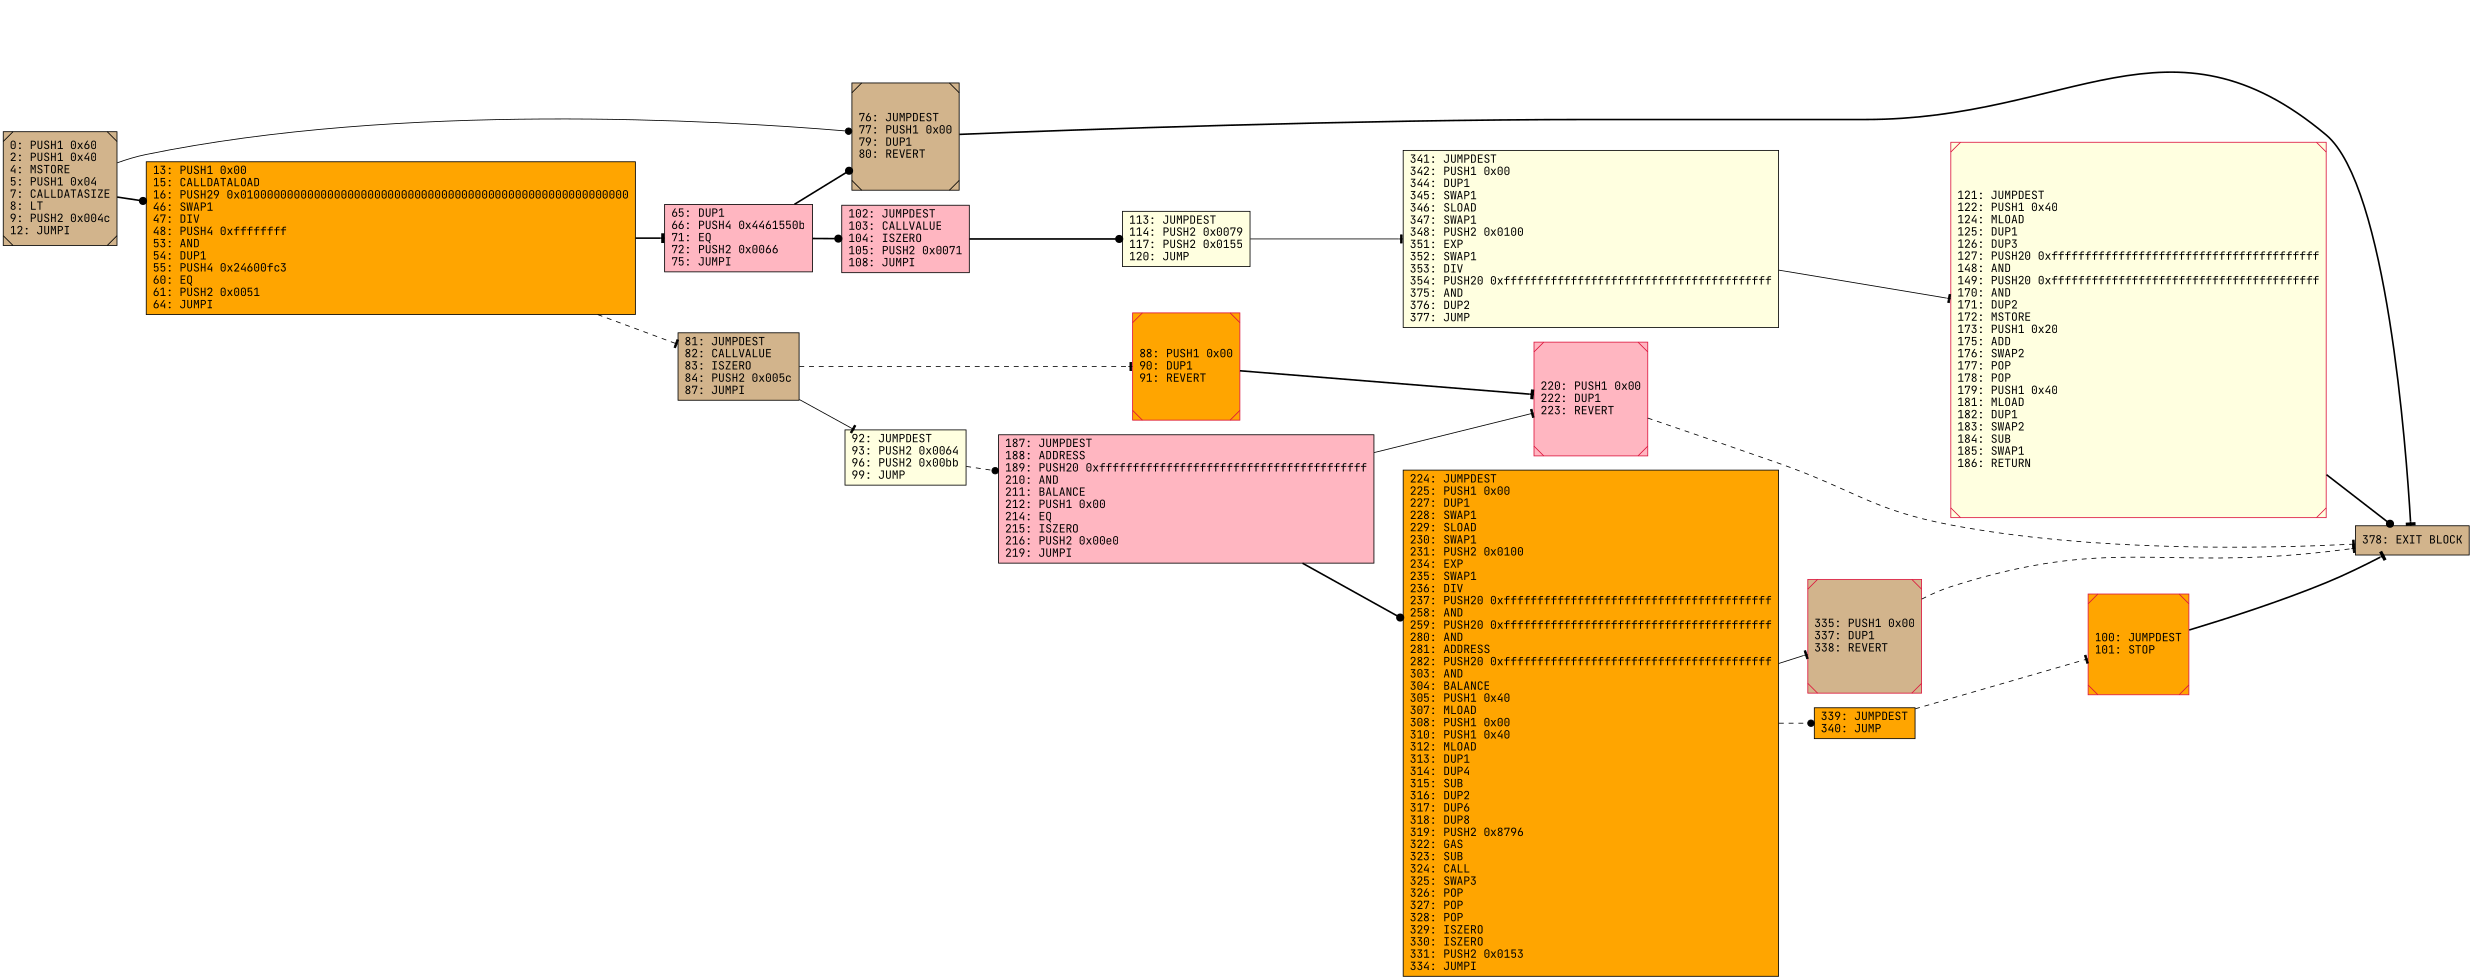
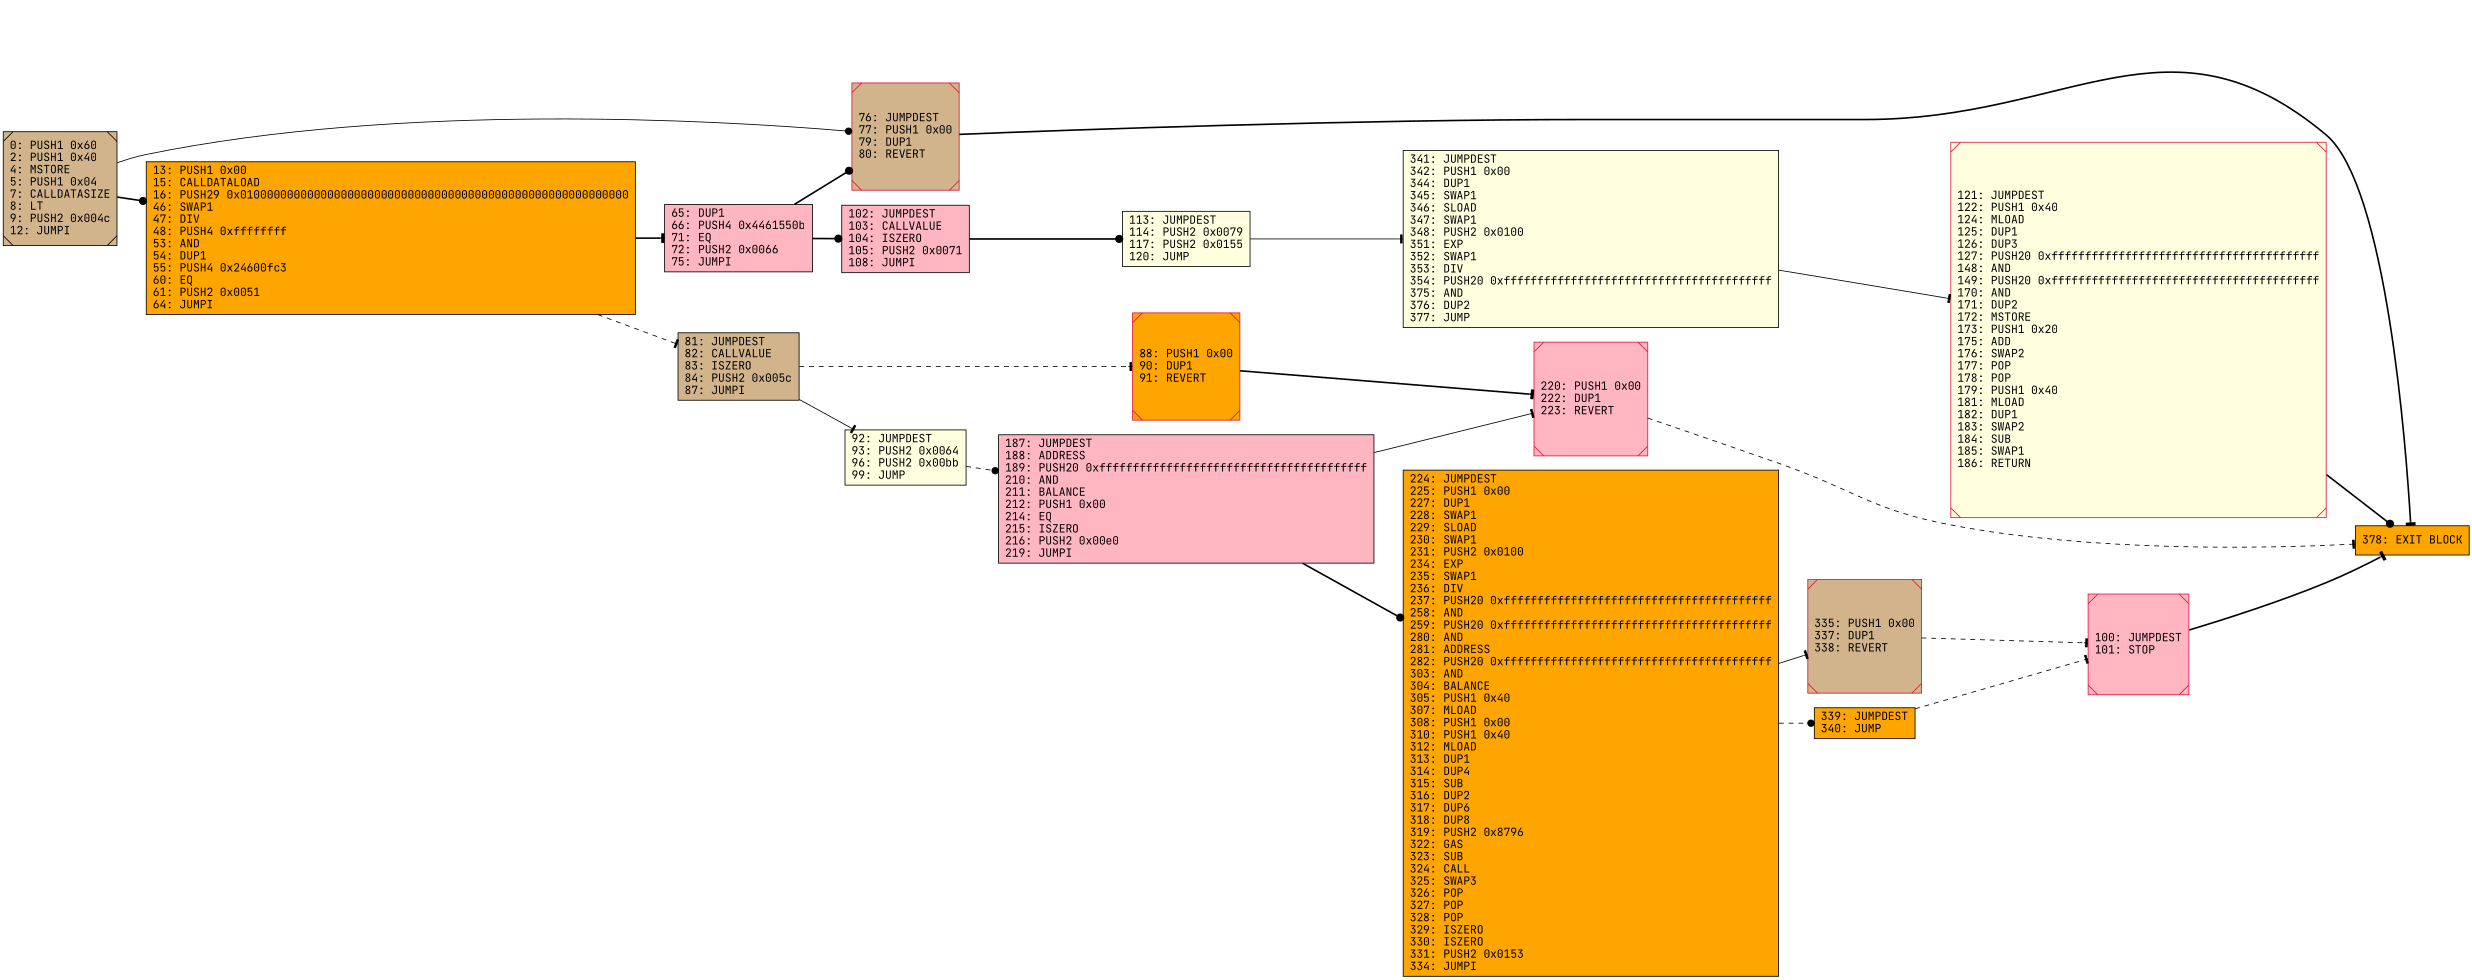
node "76: JUMPDEST 77: PUSH1 0x00 79: DUP1 80: REVERT": color black -> crimson
node "378: EXIT BLOCK": fillcolor tan -> orange
edge "335: PUSH1 0x00 337: DUP1 338: REVERT" -> "378: EXIT BLOCK": now "335: PUSH1 0x00 337: DUP1 338: REVERT" -> "100: JUMPDEST 101: STOP"
node "100: JUMPDEST 101: STOP": fillcolor orange -> lightpink
